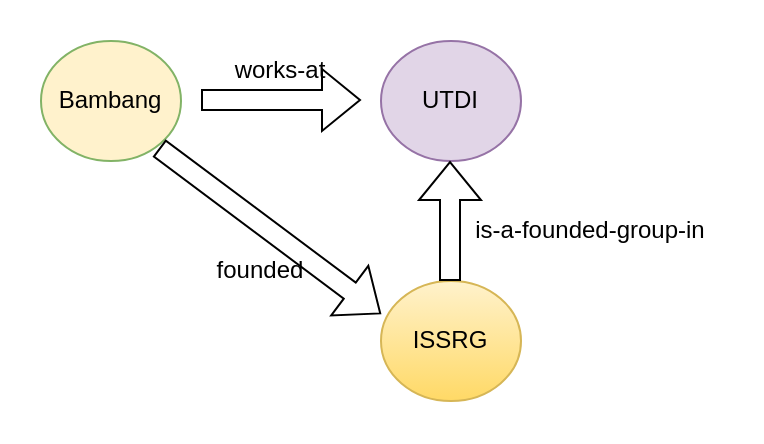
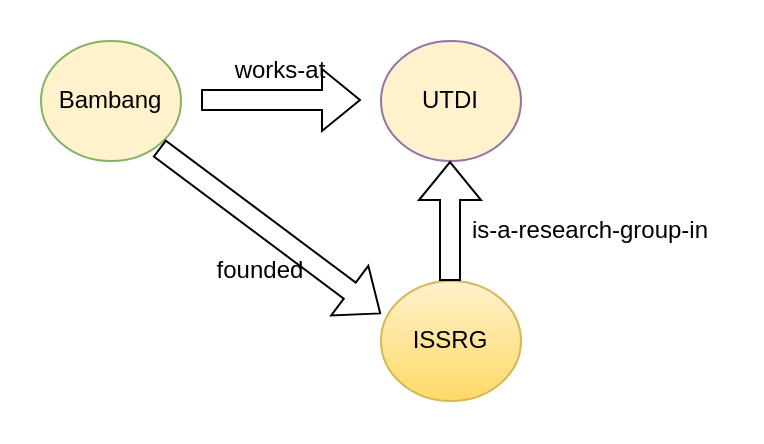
node "UTDI": fillcolor #e1d5e7 -> #fff2cc
node "is-a-founded-group-in": label "is-a-founded-group-in" -> "is-a-research-group-in"
